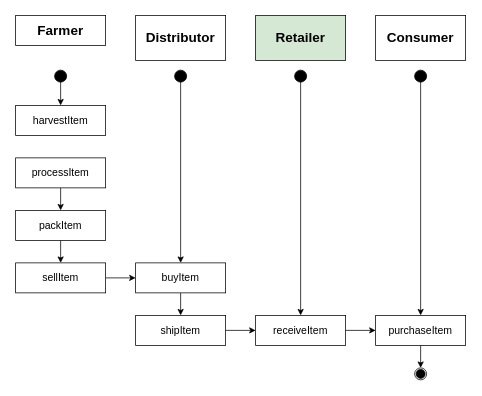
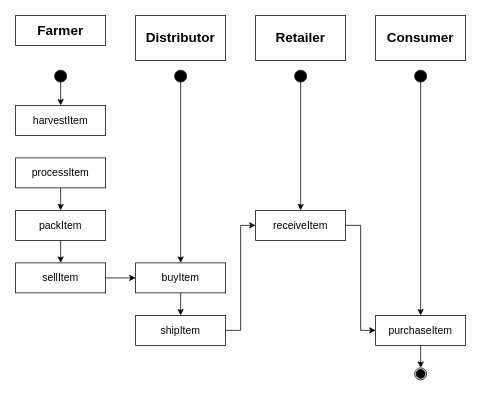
node "Retailer": fillcolor #d5e8d4 -> #ffffff
node "receiveItem": moved (300, 330) -> (300, 225)
